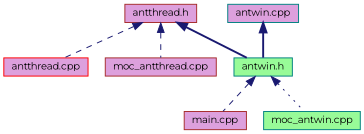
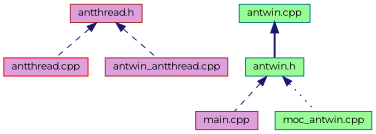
node "antwin.cpp": fillcolor plum -> palegreen
edge "antwin.h" -> "antthread.h": removed
node "moc_antthread.cpp": label "moc_antthread.cpp" -> "antwin_antthread.cpp"
